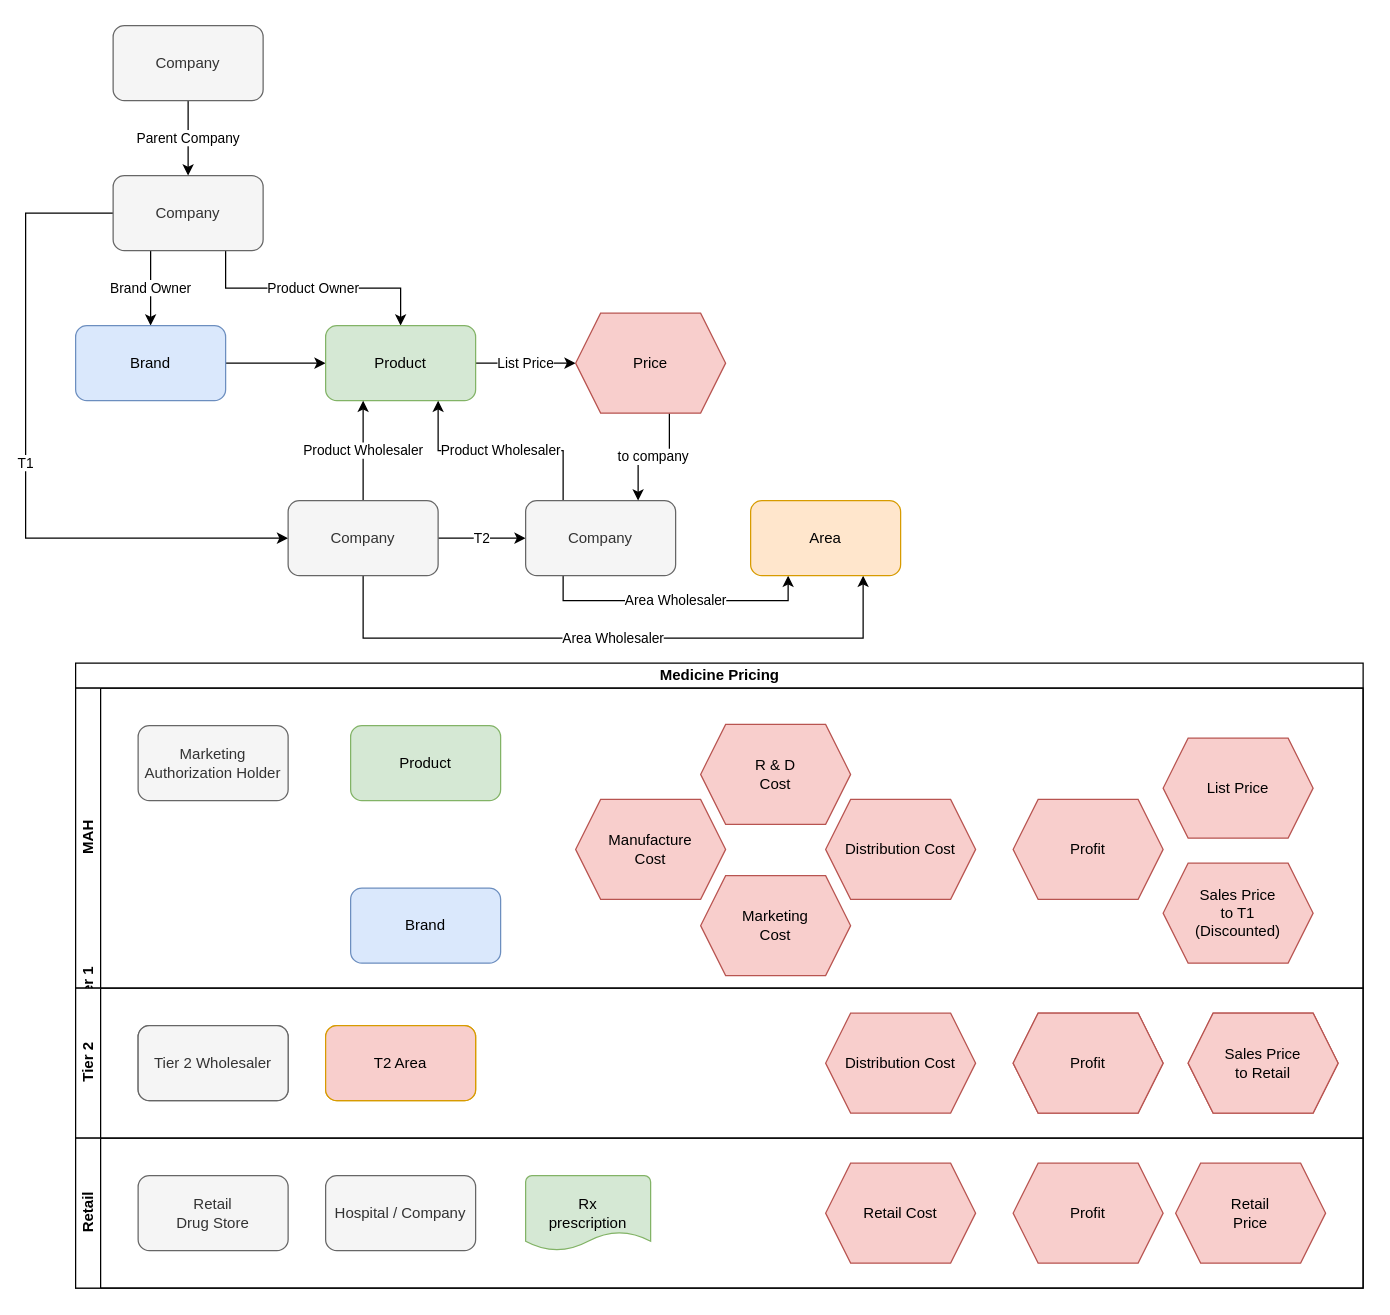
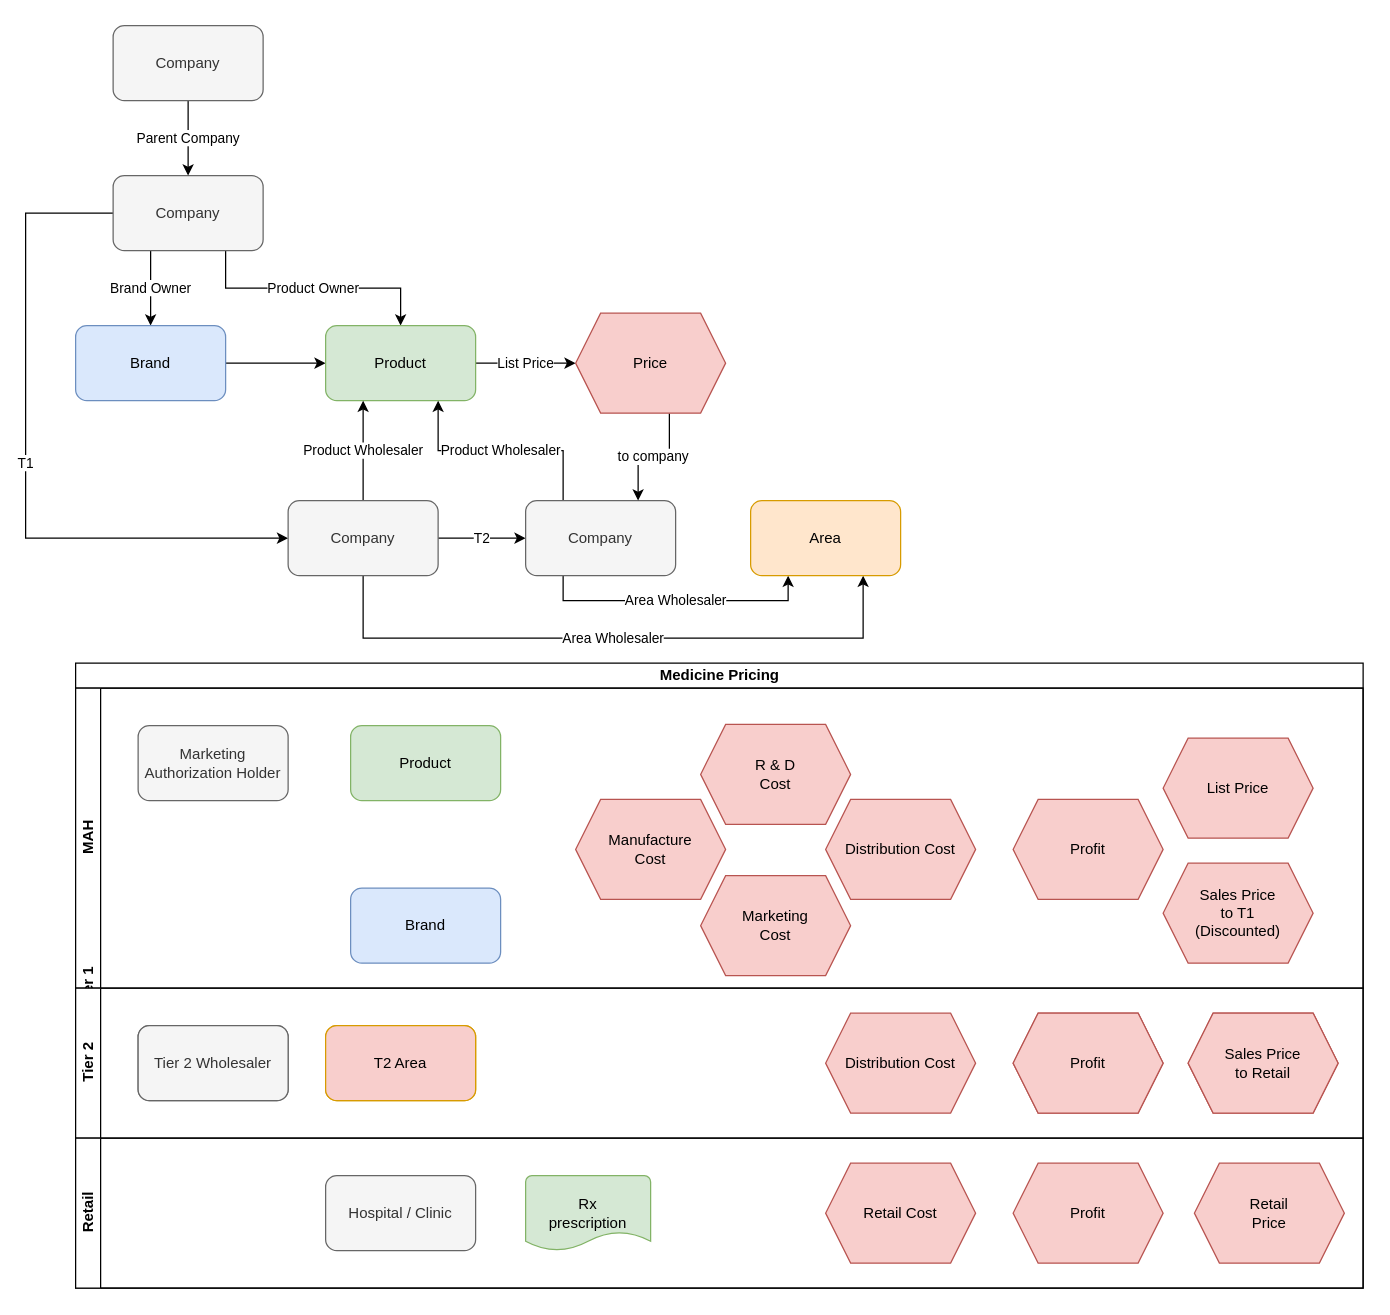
node "Retail Drug Store": removed
node "Hospital / Company": label "Hospital / Company" -> "Hospital / Clinic"
node "Retail Price": moved (1251, 1213) -> (1269, 1213)
